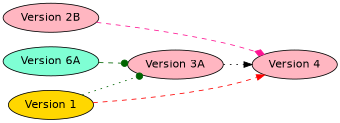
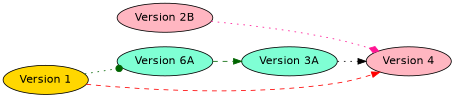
edge "Version 2B" -> "Version 4": style dashed -> dotted
edge "Version 6A" -> "Version 3A": arrowhead dot -> normal
node "Version 3A": fillcolor lightpink -> aquamarine
edge "Version 1" -> "Version 3A": now "Version 1" -> "Version 6A"
